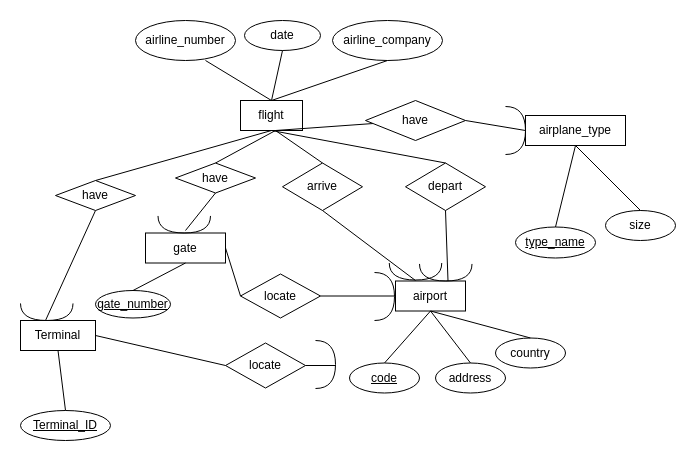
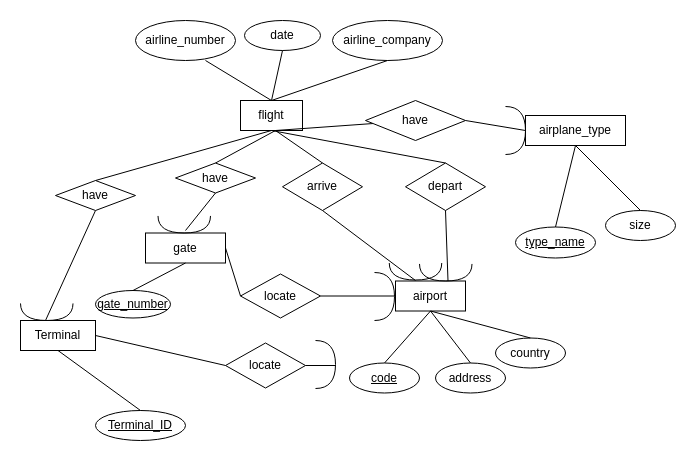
node "Terminal_ID": moved (66, 426) -> (141, 426)
